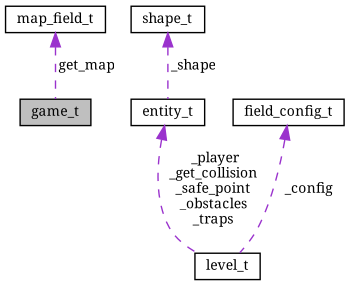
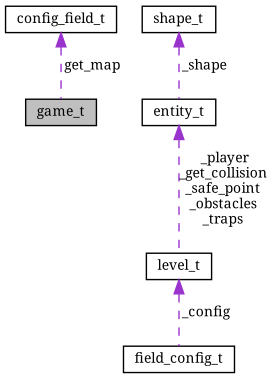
node "map_field_t": label "map_field_t" -> "config_field_t"
edge "level_t" -> "field_config_t": reversed
